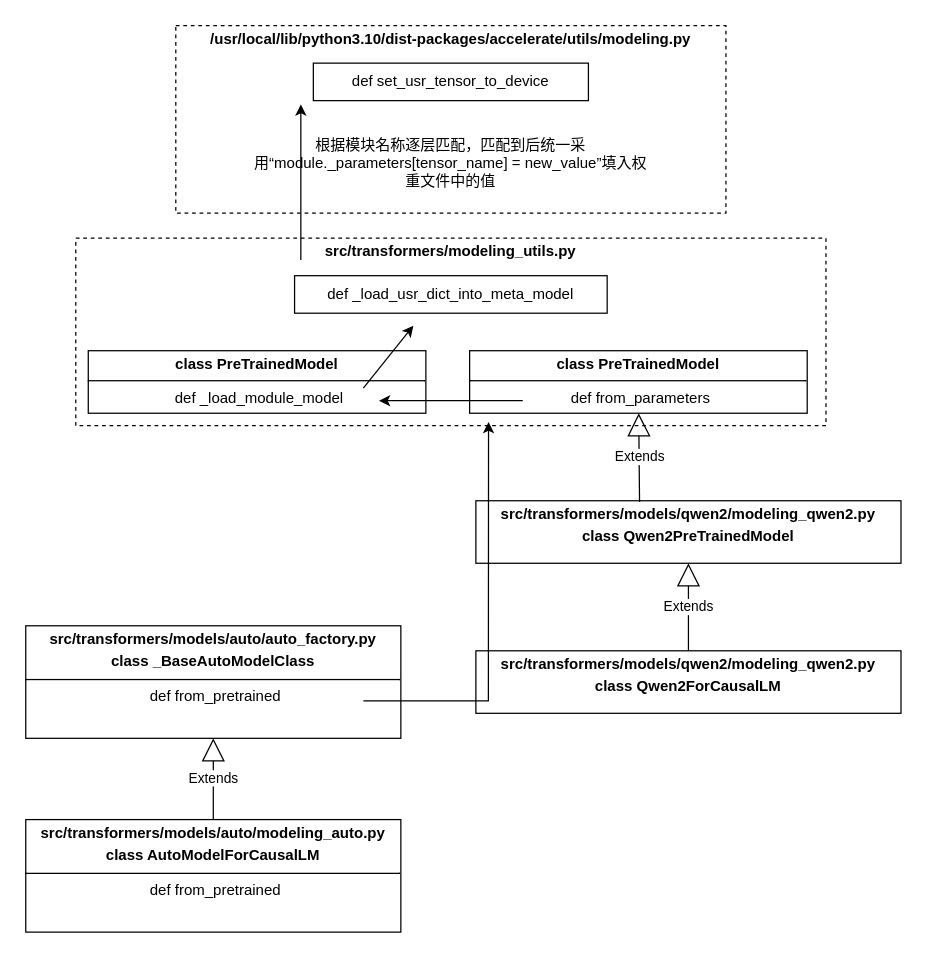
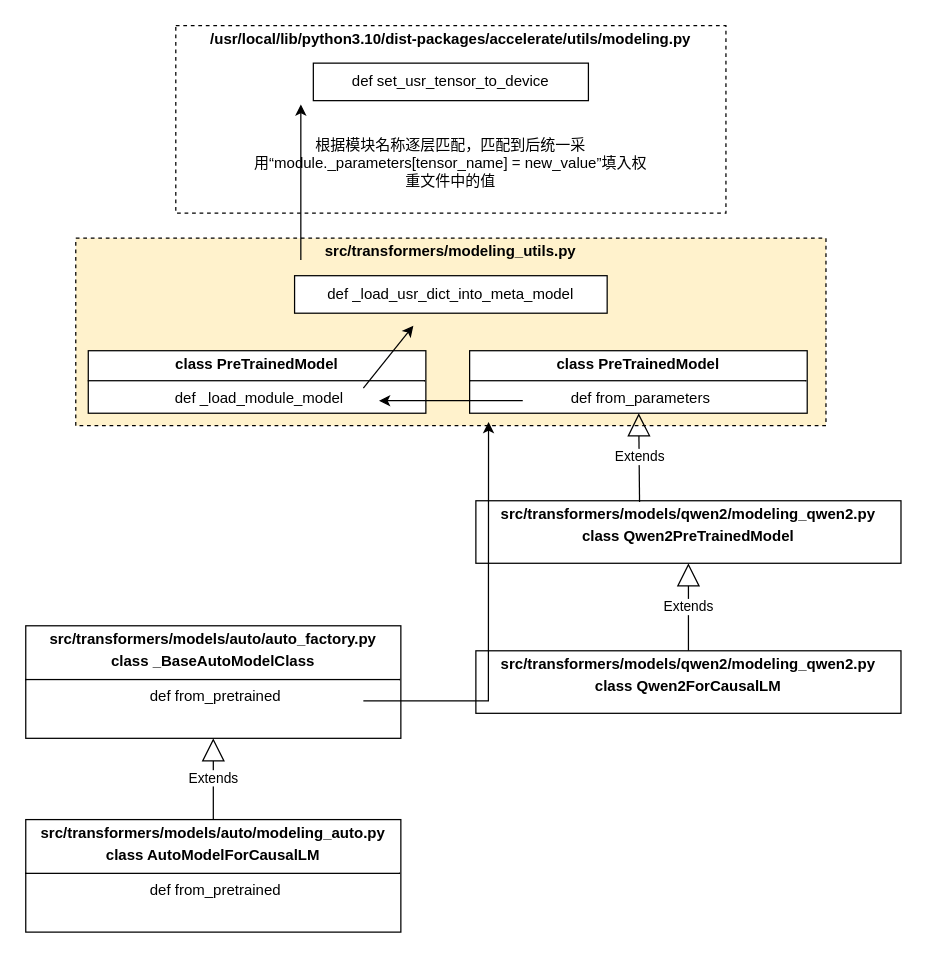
node "src/transformers/modeling_utils.py": fillcolor #ffffff -> #fff2cc
